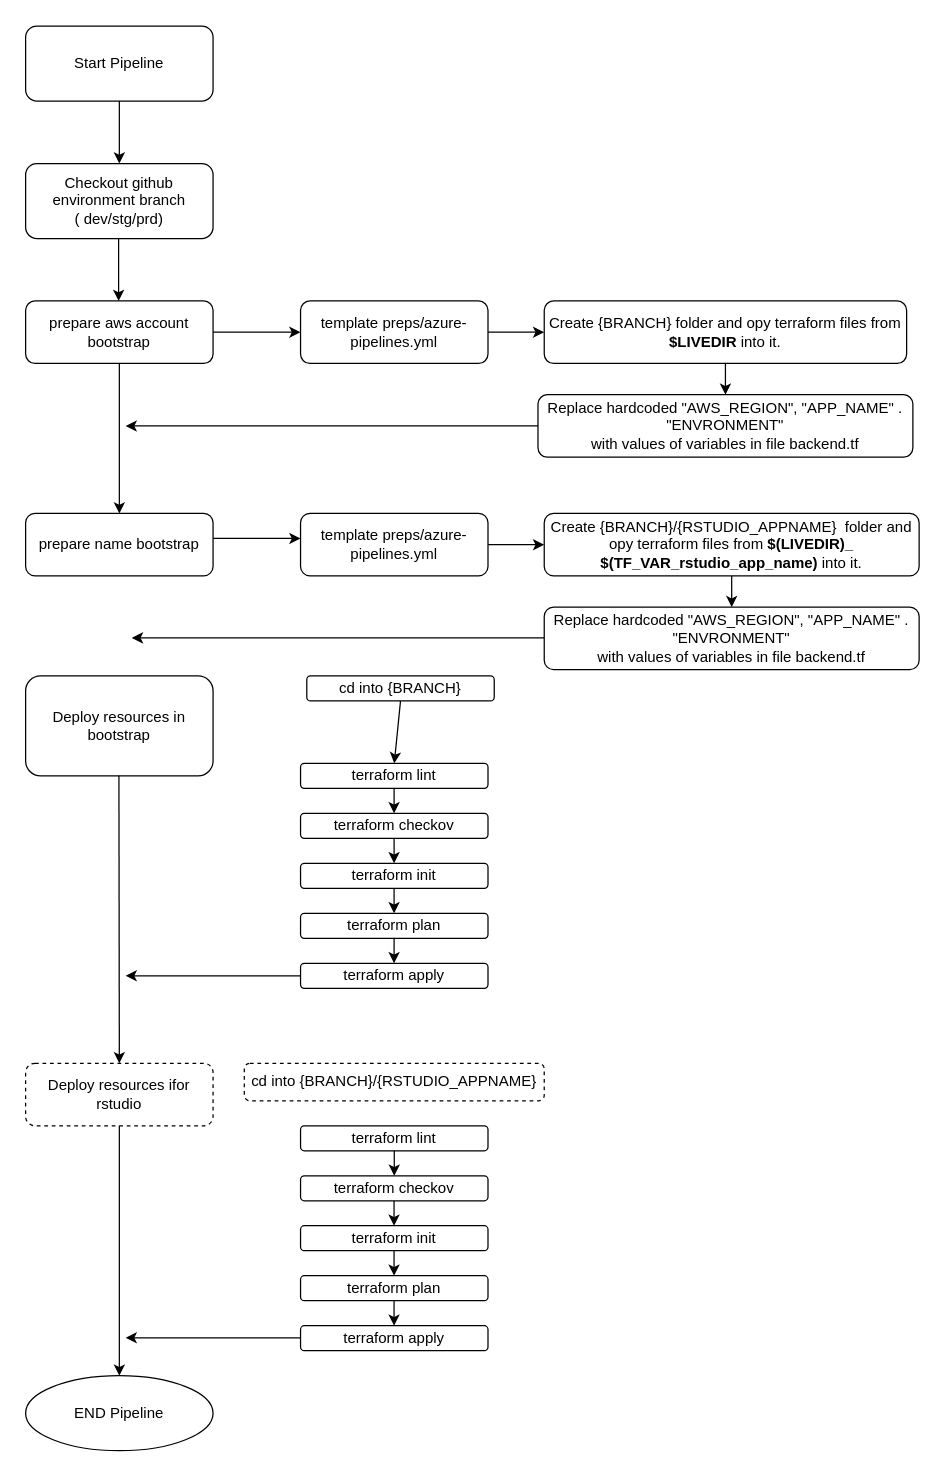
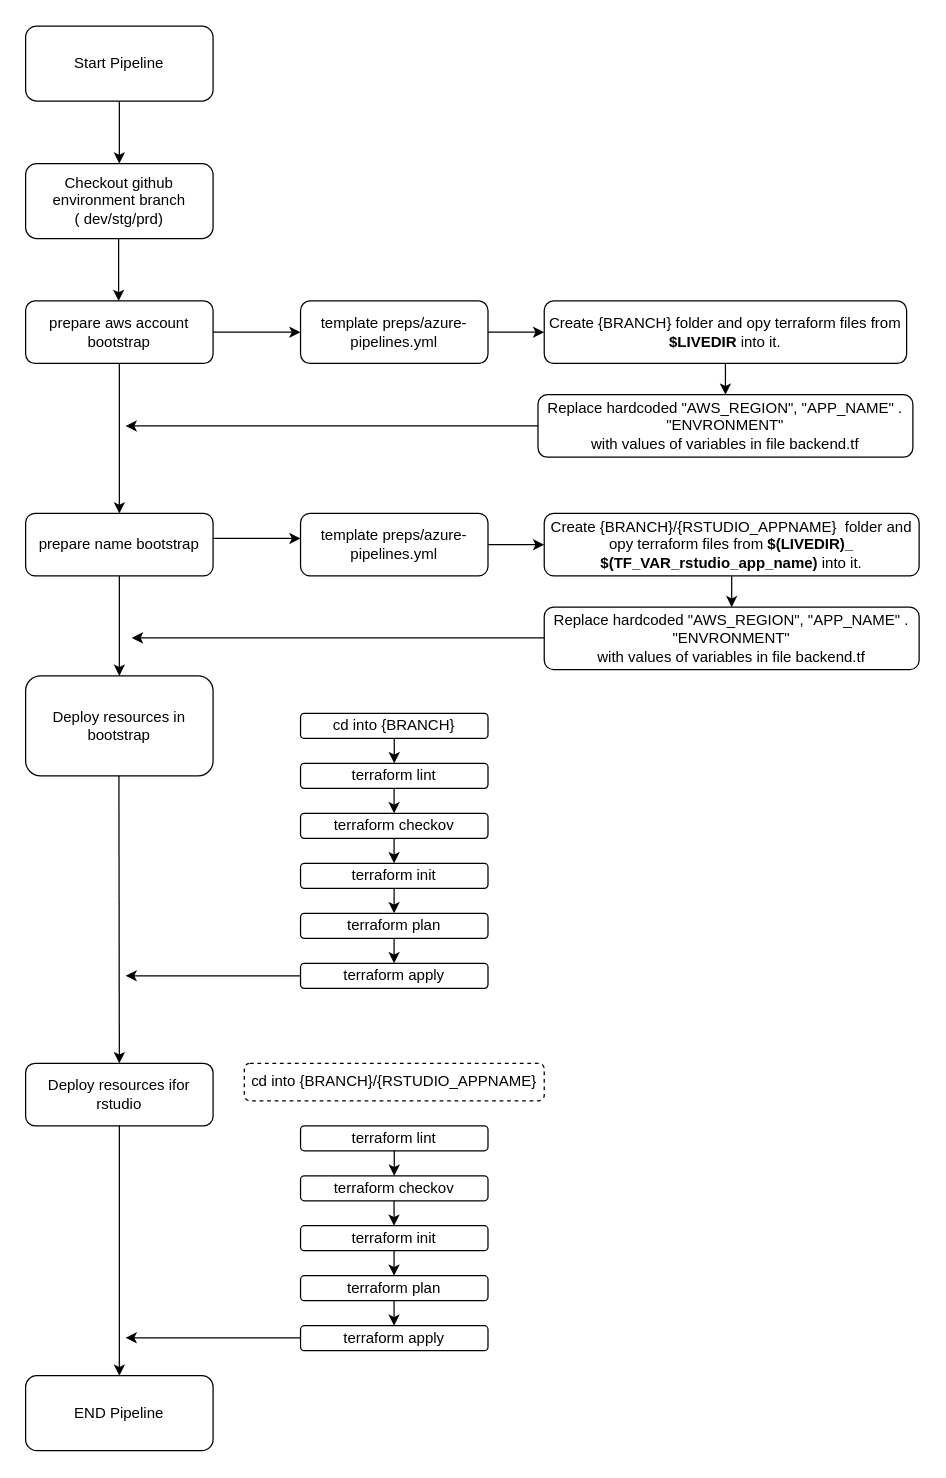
edge "prepare name bootstrap" -> "Deploy resources in bootstrap": added
node "cd into {BRANCH}": moved (401, 688) -> (394, 726)
node "Deploy resources ifor rstudio": style dashed -> solid
node "END Pipeline": shape ellipse -> rounded rectangle
